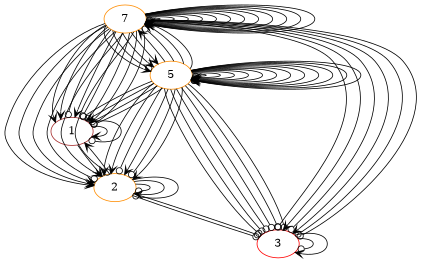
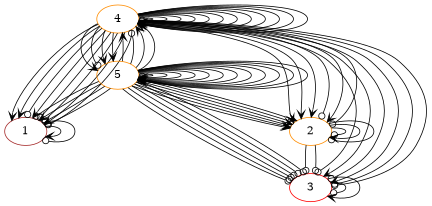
node "7": label "7" -> "4"
edge "1" -> "2": removed
edge "2" -> "1": removed
